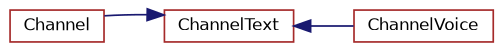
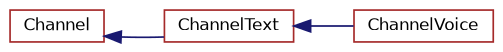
edge "Channel" -> "ChannelText": reversed
